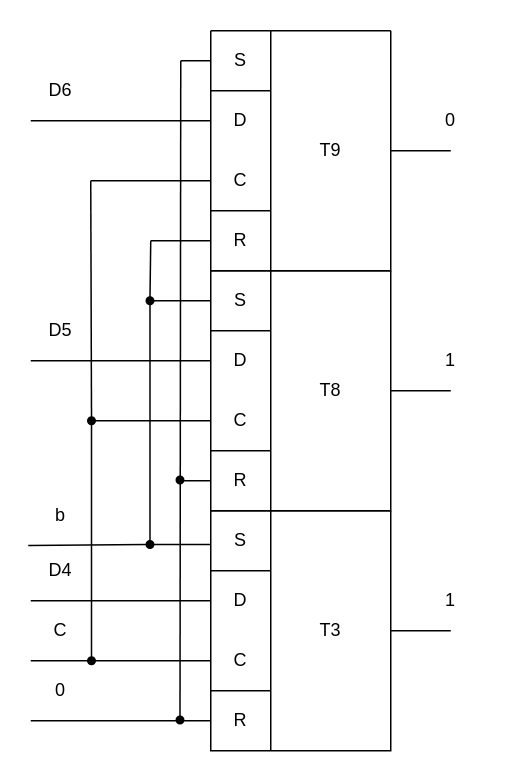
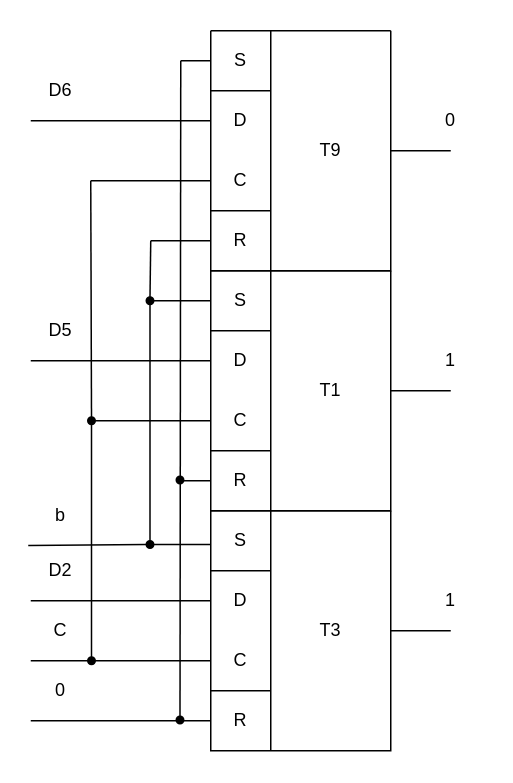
node "T8": label "T8" -> "T1"
node "D4": label "D4" -> "D2"
